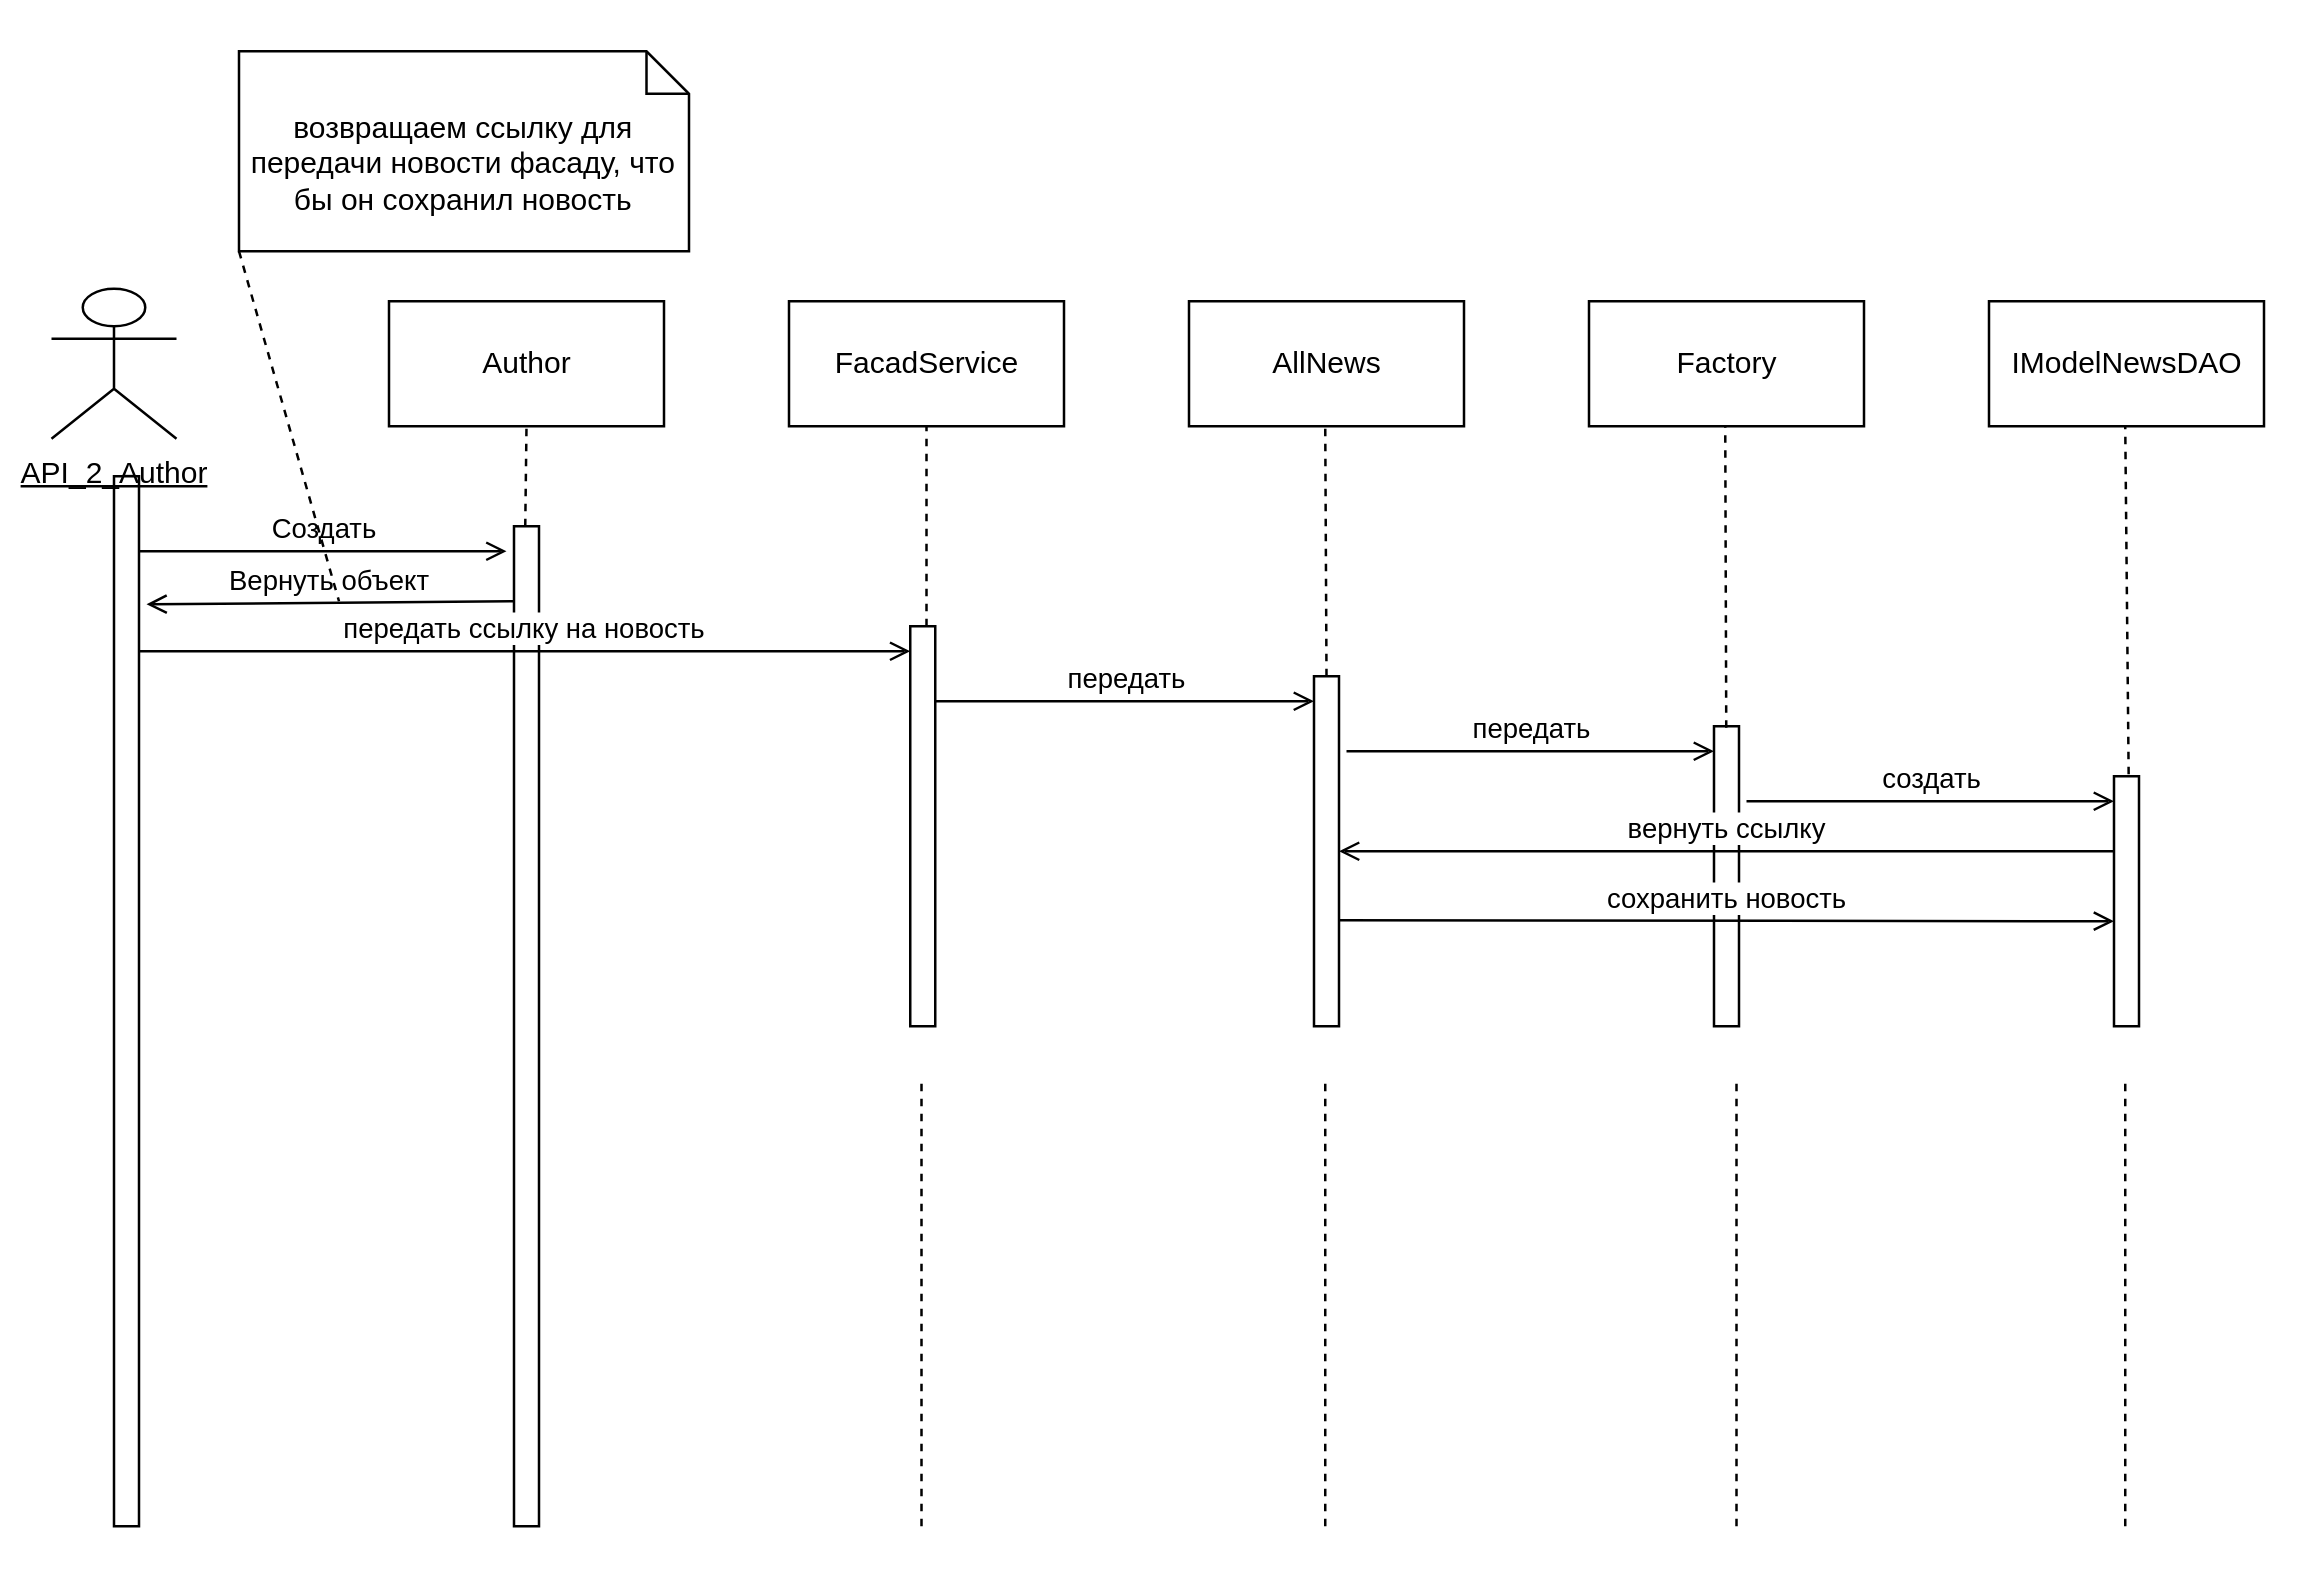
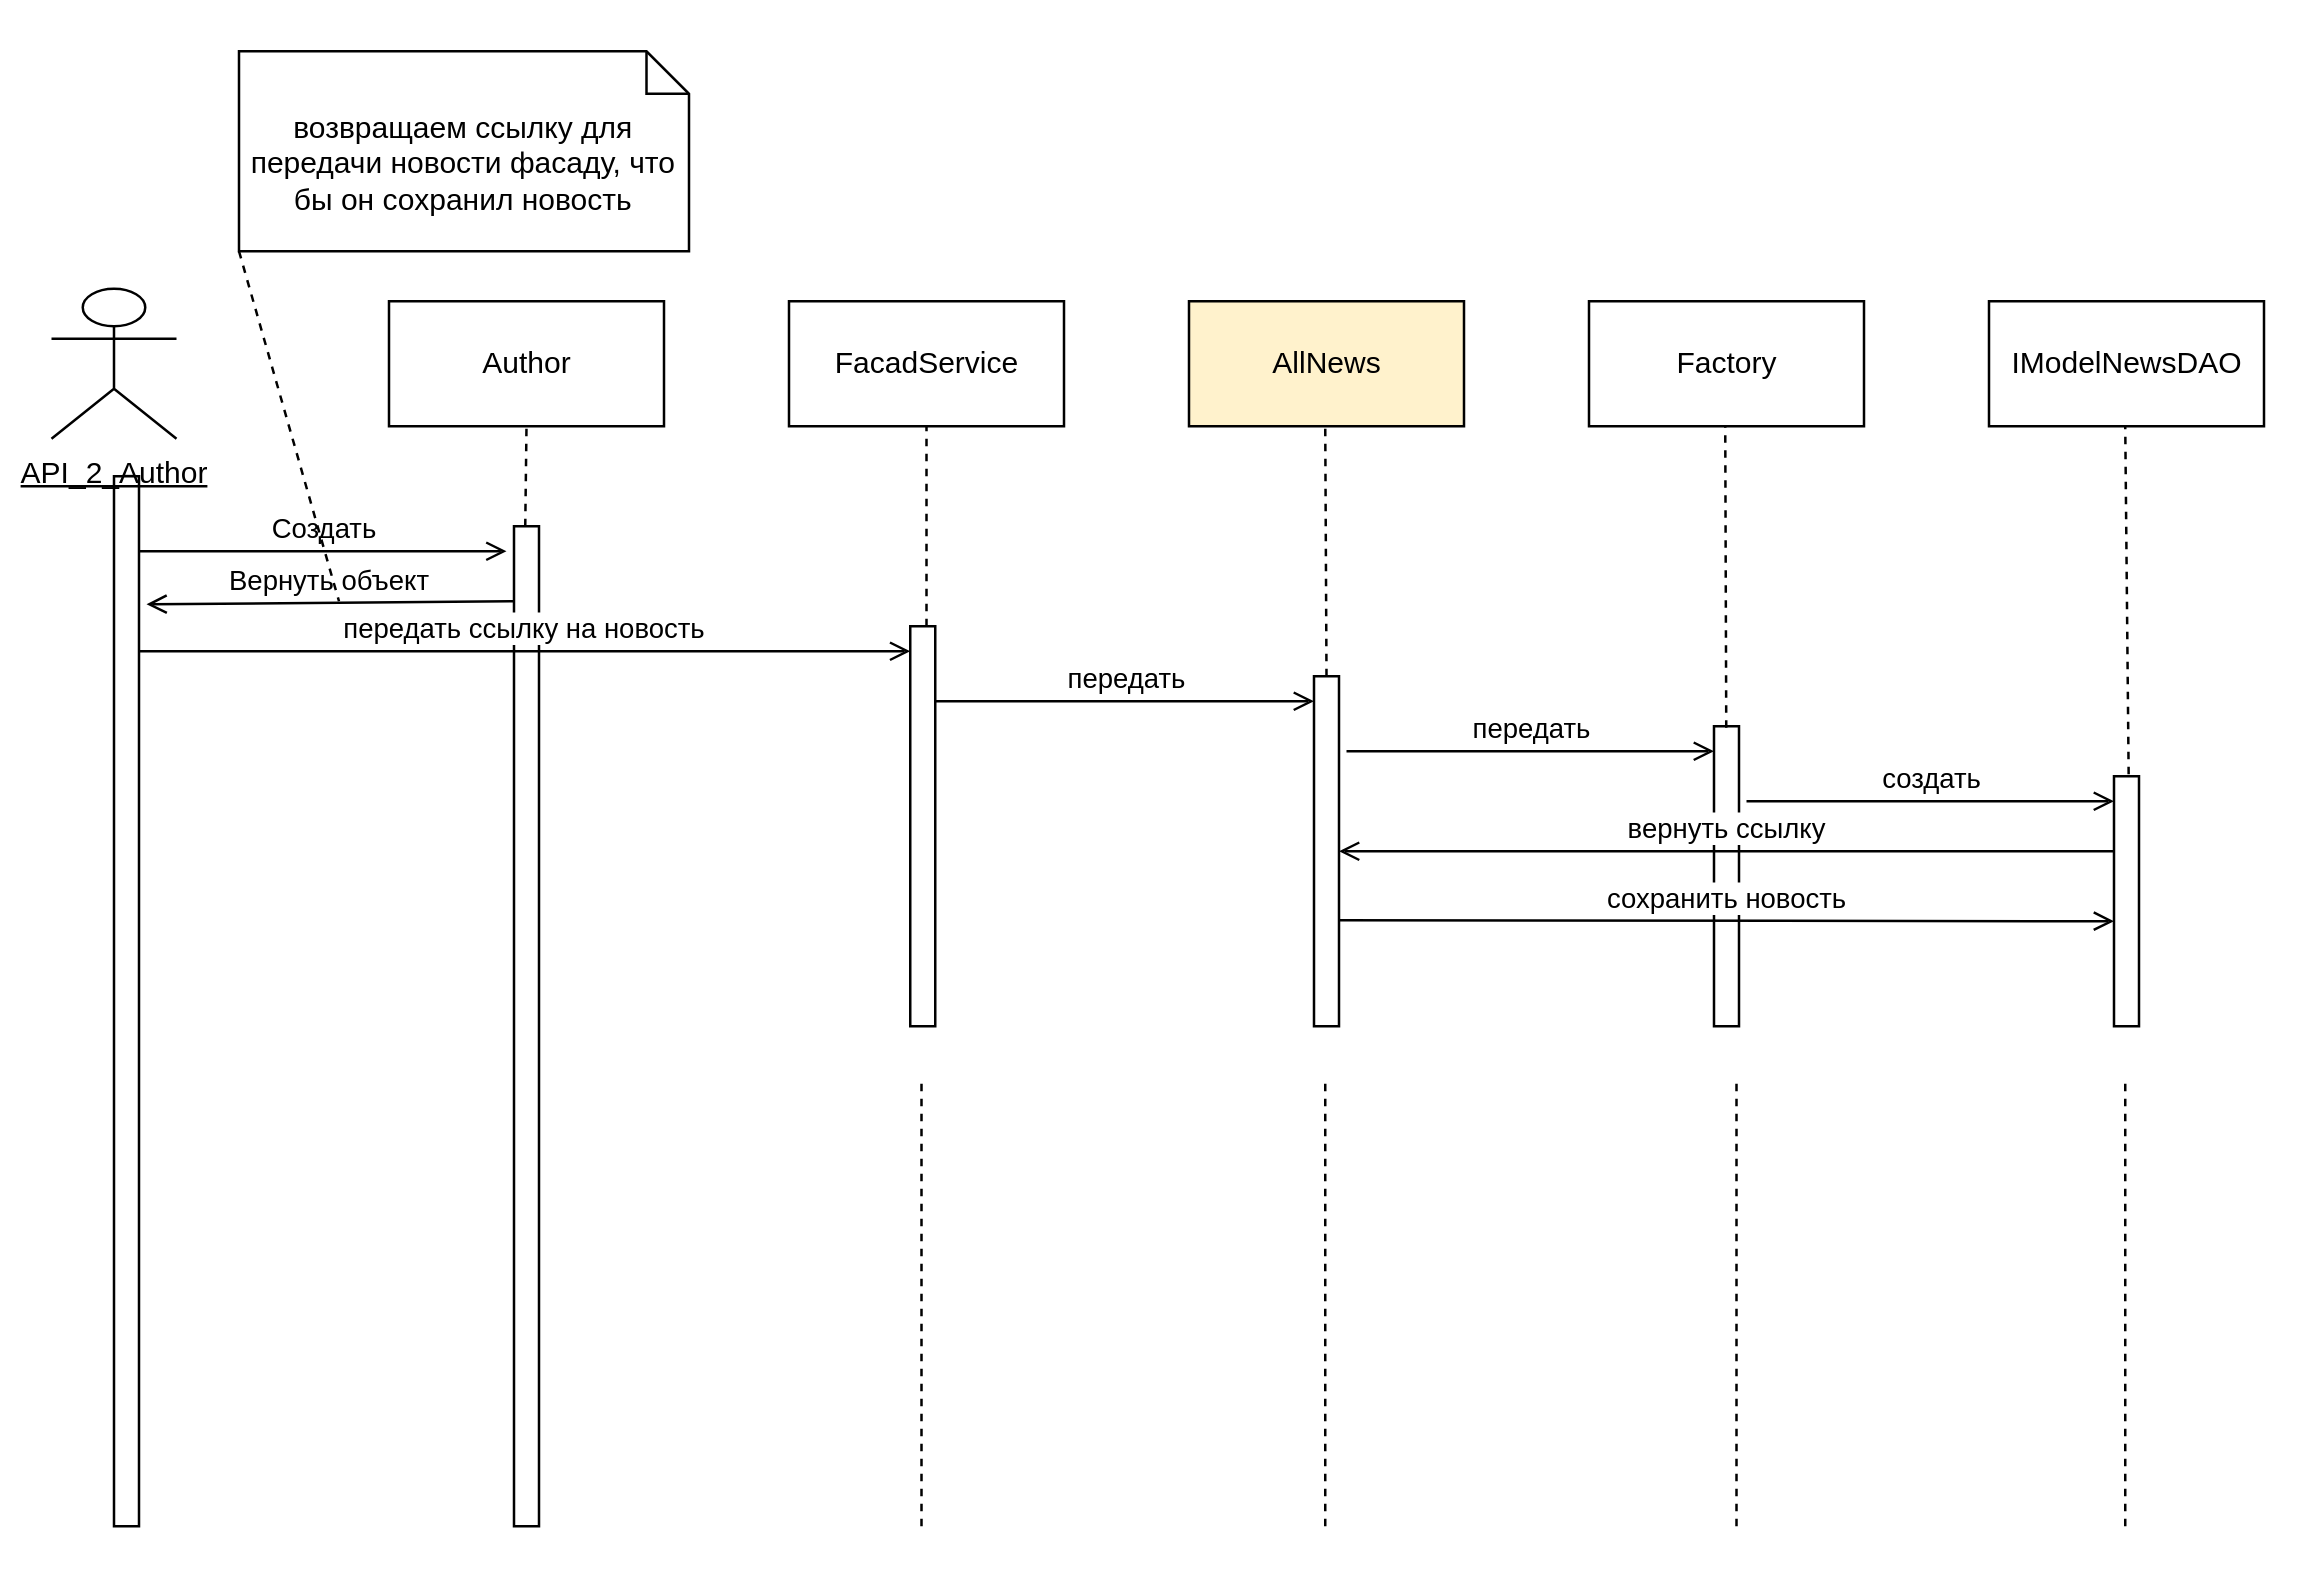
node "AllNews": fillcolor #ffffff -> #fff2cc
